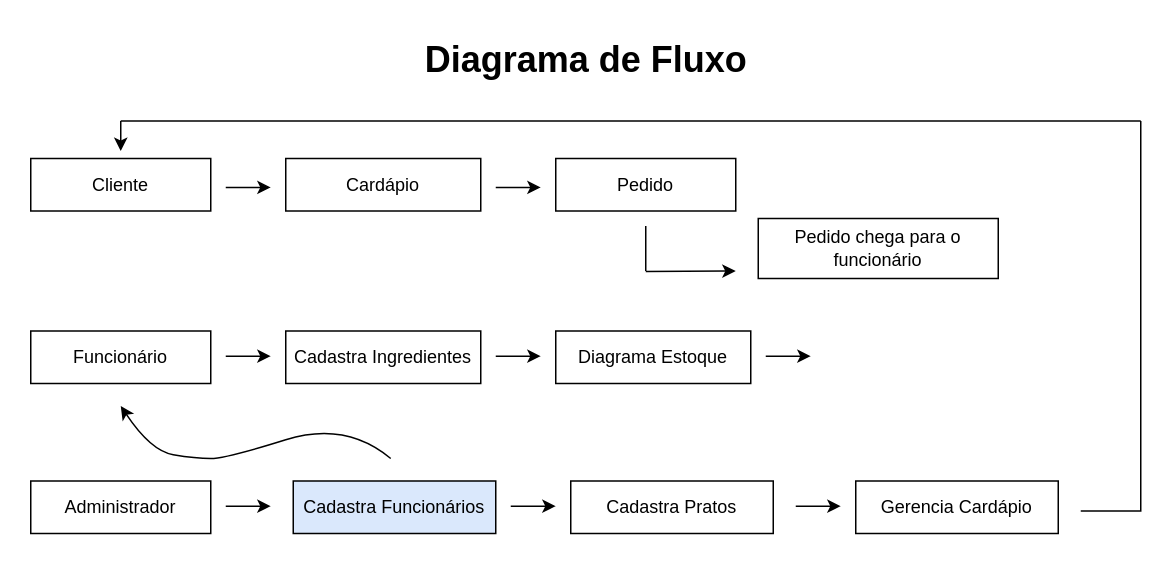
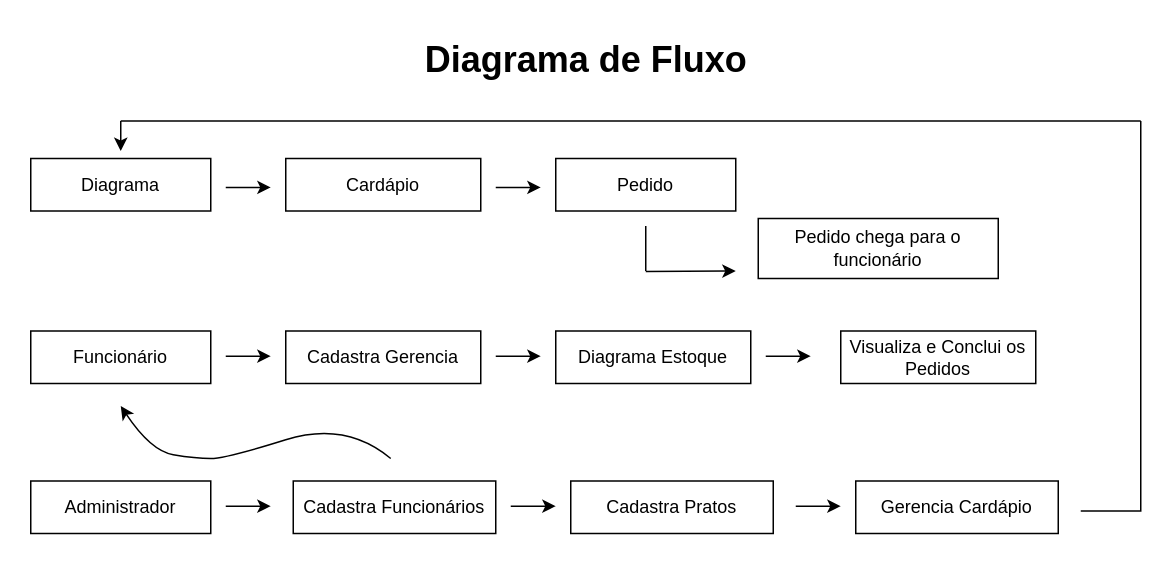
node "Cliente": label "Cliente" -> "Diagrama"
node "Visualiza e Conclui os Pedidos": added
node "Cadastra Ingredientes": label "Cadastra Ingredientes" -> "Cadastra Gerencia"
node "Cadastra Funcionários": fillcolor #dae8fc -> #ffffff
